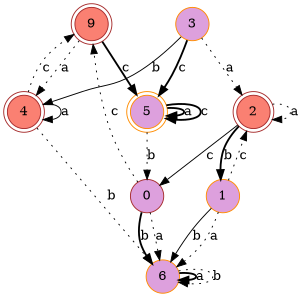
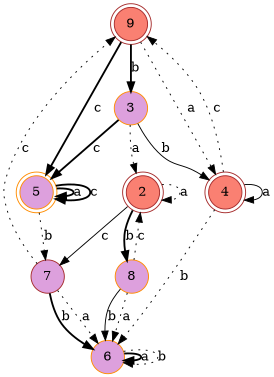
edge "9" -> "3": added, label "b"
node "0": label "0" -> "7"
node "1": label "1" -> "8"
